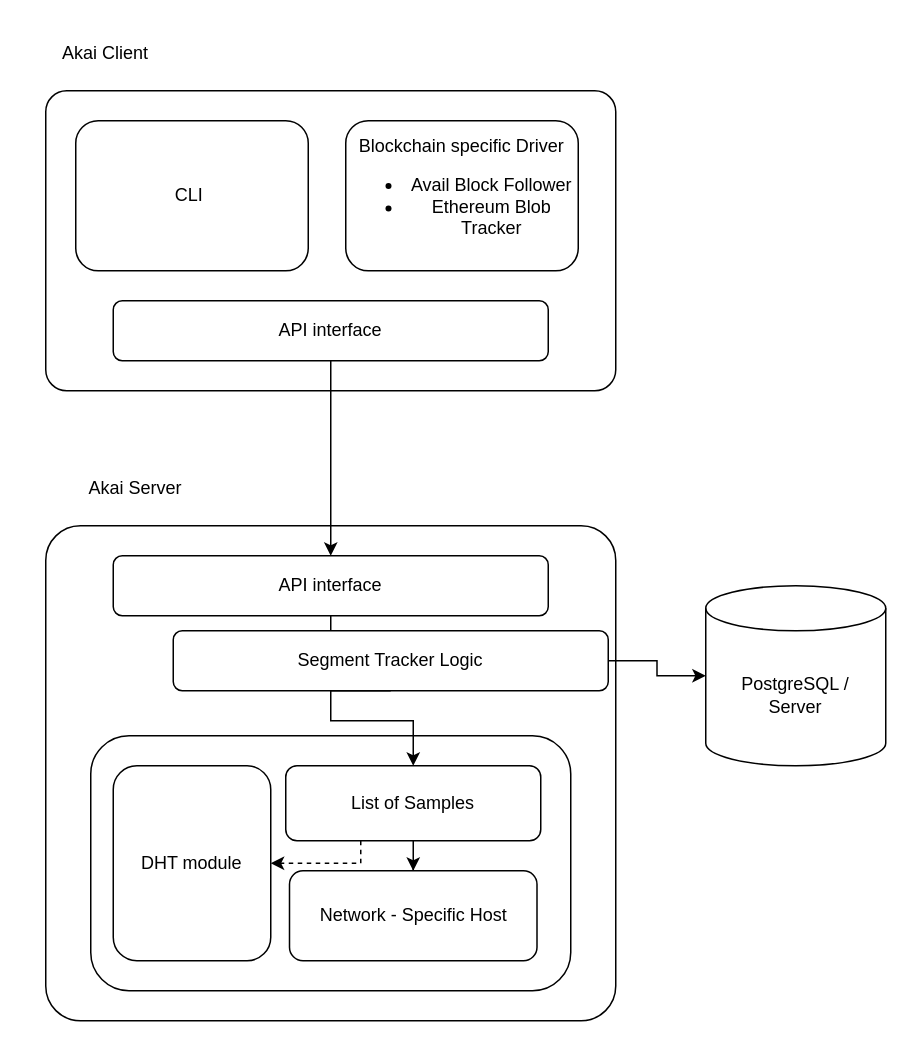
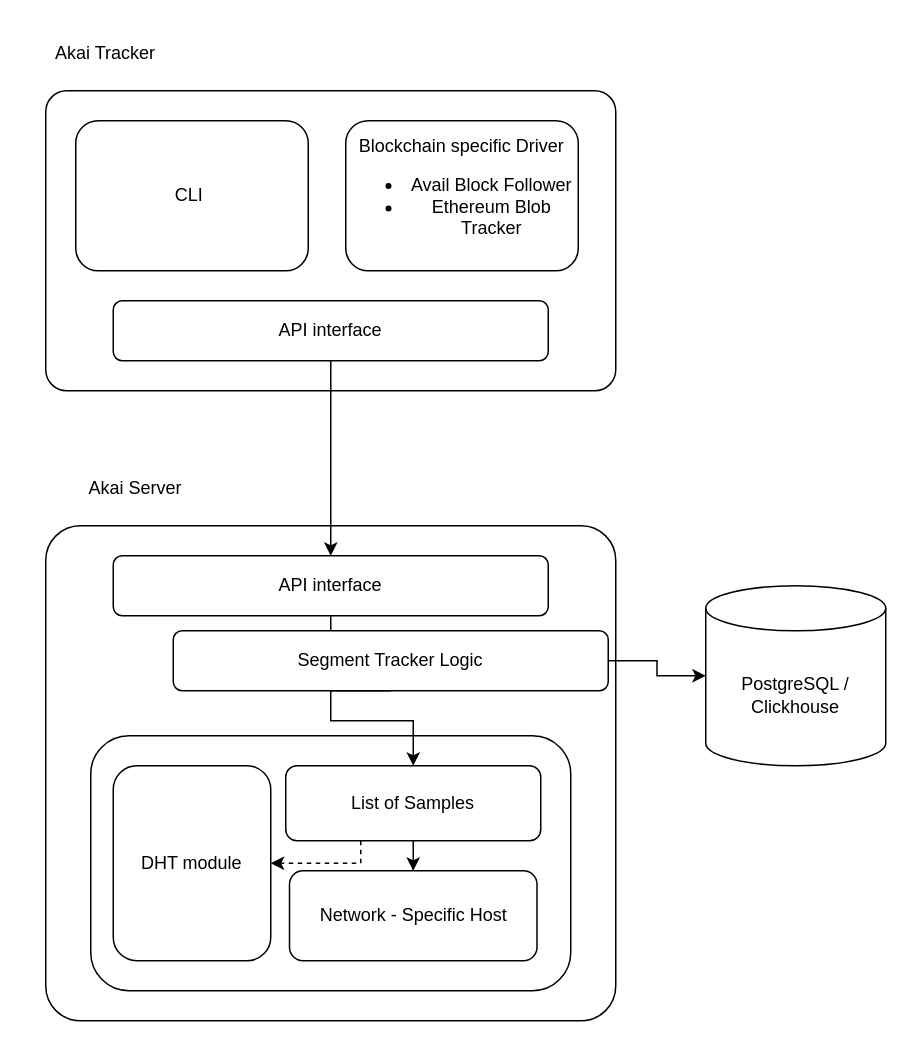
node "Akai Client": label "Akai Client" -> "Akai Tracker"
node "PostgreSQL / Server": label "PostgreSQL / Server" -> "PostgreSQL / Clickhouse"
